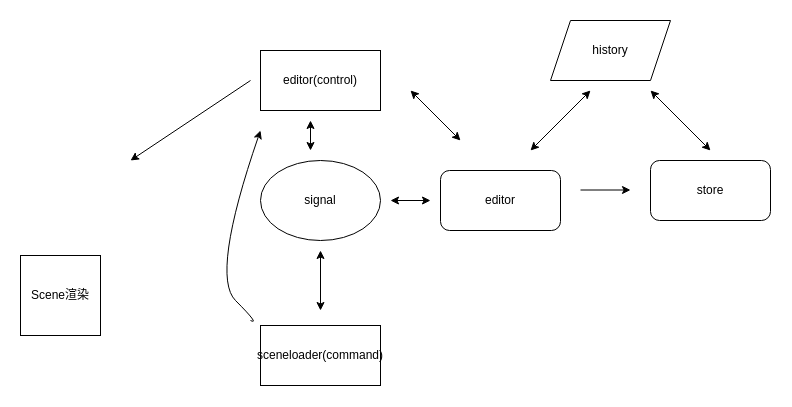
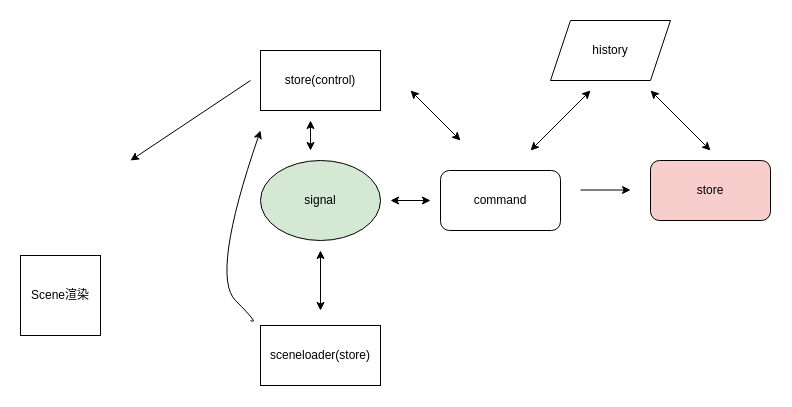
node "editor(control)": label "editor(control)" -> "store(control)"
node "store": fillcolor #ffffff -> #f8cecc
node "signal": fillcolor #ffffff -> #d5e8d4
node "editor": label "editor" -> "command"
node "sceneloader(command)": label "sceneloader(command)" -> "sceneloader(store)"
